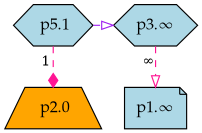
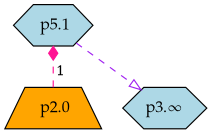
edge "p5.1" -> "p2.0": reversed
node "p1.∞": removed
